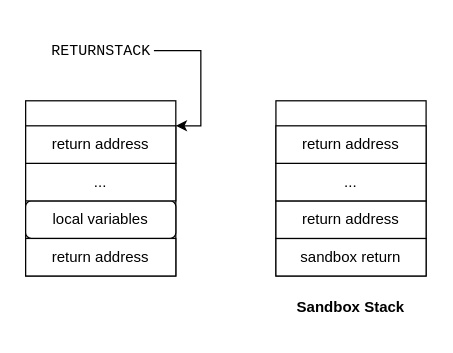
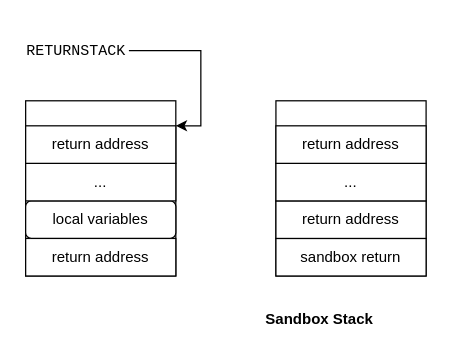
node "RETURNSTACK": moved (101, 51) -> (76, 51)
node "Sandbox Stack": moved (351, 307) -> (319, 319)
